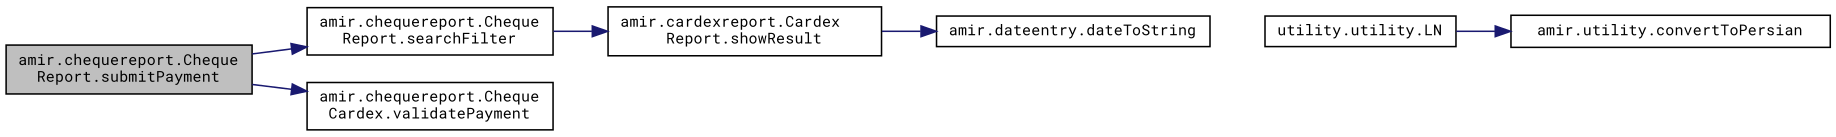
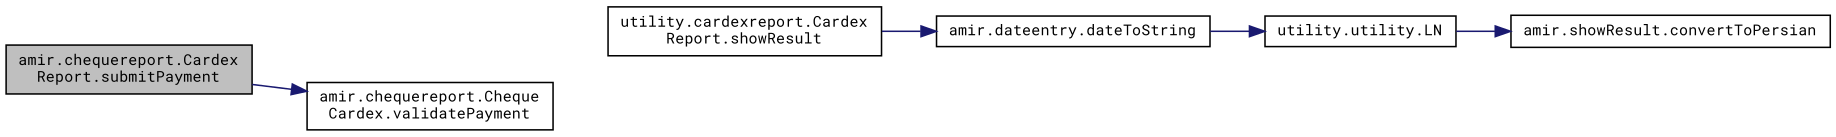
node "amir.chequereport.Cheque Report.searchFilter": removed
node "amir.cardexreport.Cardex Report.showResult": label "amir.cardexreport.Cardex Report.showResult" -> "utility.cardexreport.Cardex Report.showResult"
edge "amir.dateentry.dateToString" -> "utility.utility.LN": added
node "amir.utility.convertToPersian": label "amir.utility.convertToPersian" -> "amir.showResult.convertToPersian"
node "amir.chequereport.Cheque Report.submitPayment": label "amir.chequereport.Cheque Report.submitPayment" -> "amir.chequereport.Cardex Report.submitPayment"
